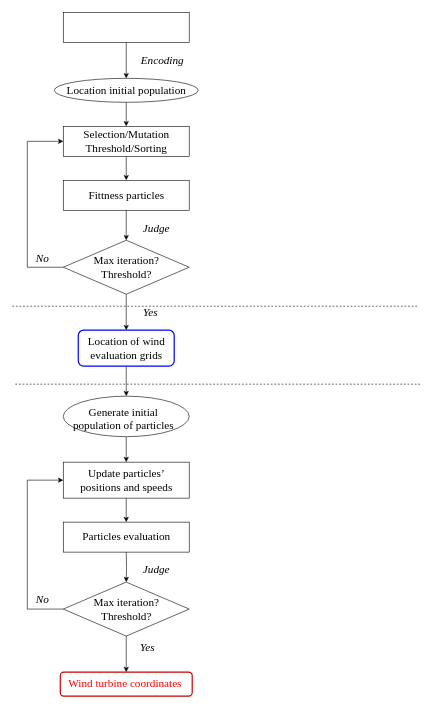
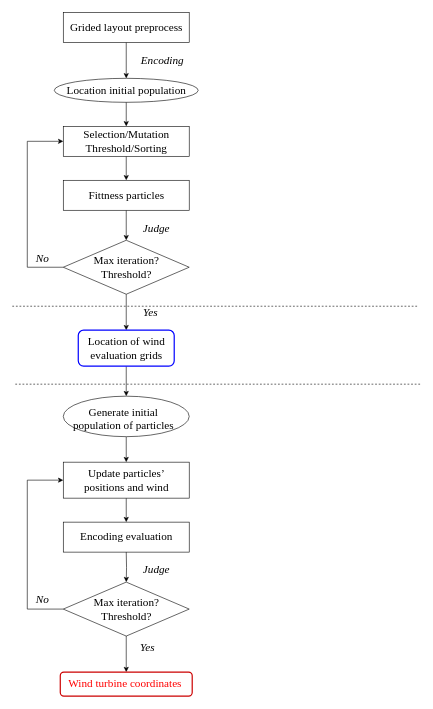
node "Grided layout preprocess": added
node "Update particles’ positions and speeds": label "Update particles’ positions and speeds" -> "Update particles’ positions and wind"
node "Particles evaluation": label "Particles evaluation" -> "Encoding evaluation"
